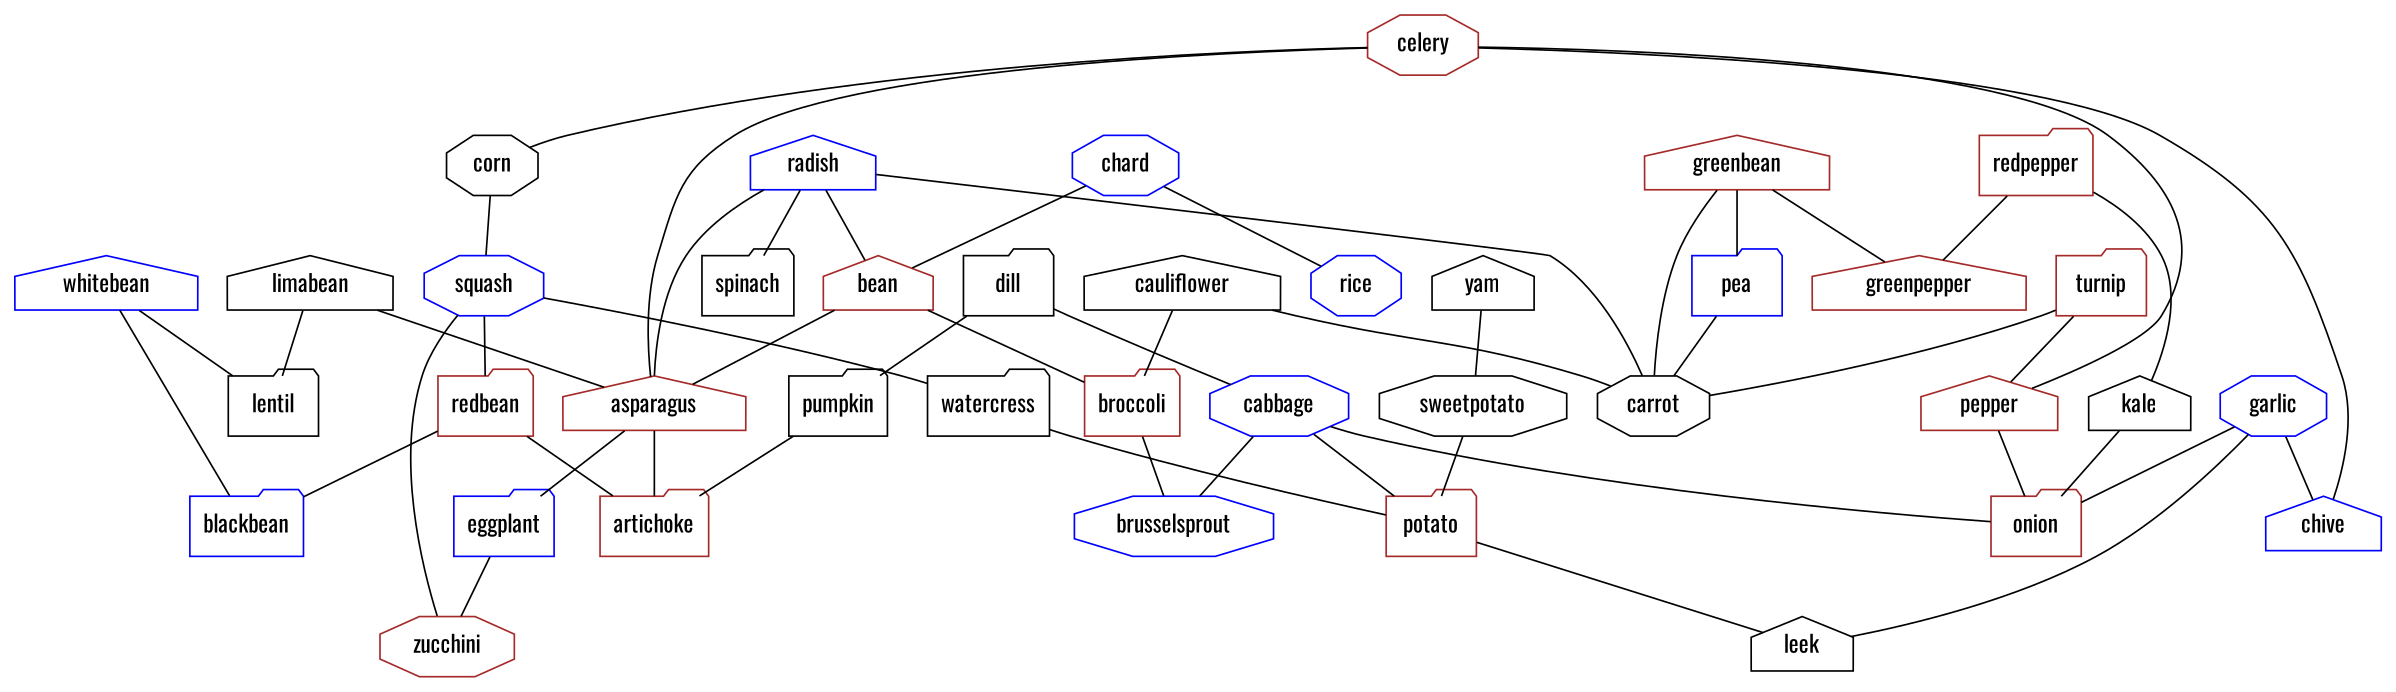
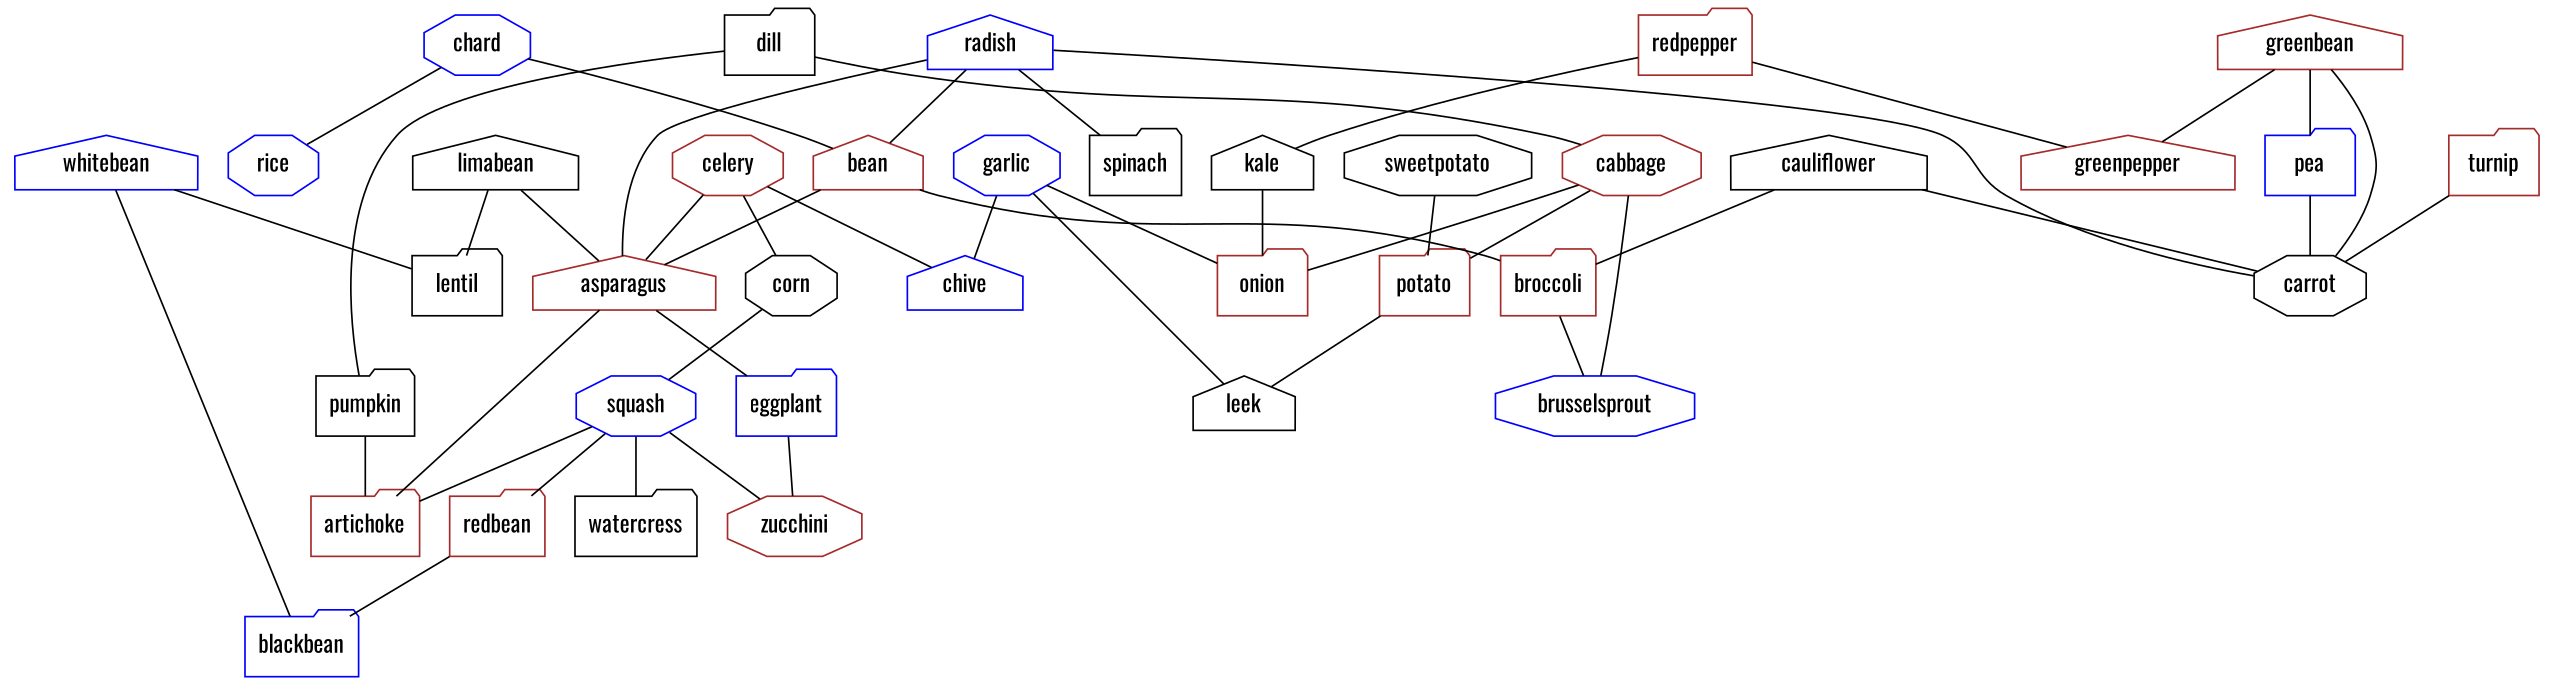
node "yam": removed
node "cabbage": color blue -> brown
node "pepper": removed
edge "redbean" -- "artichoke": now "squash" -- "artichoke"
edge "watercress" -- "potato": removed
